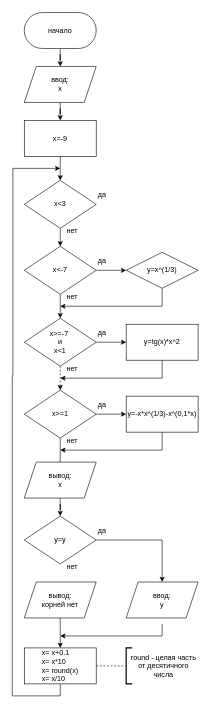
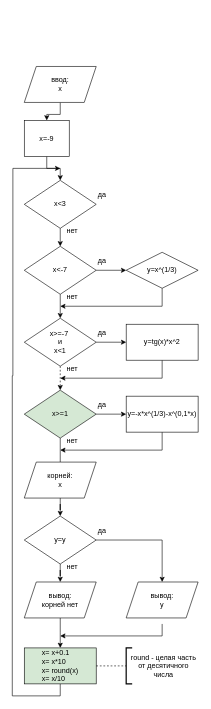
node "начало": removed
edge "начало" -> "ввод: x": removed
node "x=-9": size 72x36 -> 45x36
node "x>=1": fillcolor #ffffff -> #d5e8d4
node "вывод: x": label "вывод: x" -> "корней: x"
edge "y=y" -> "вывод: корней нет": added
node "ввод: y": label "ввод: y" -> "вывод: y"
node "x= x+0.1 x= x*10 x= round(x) x= x/10": fillcolor #ffffff -> #d5e8d4
